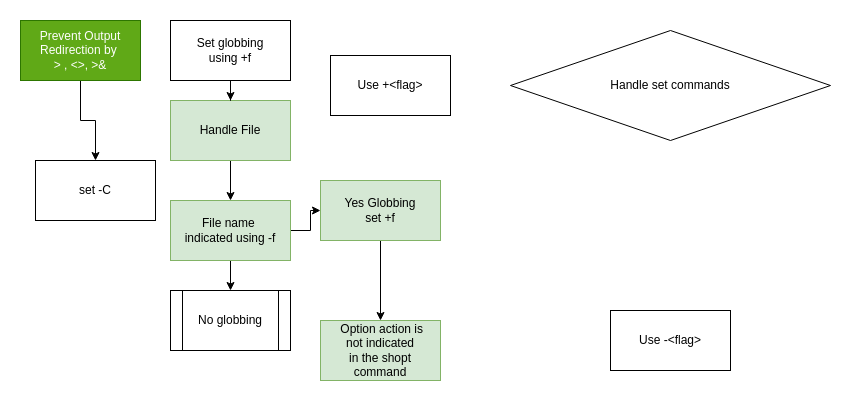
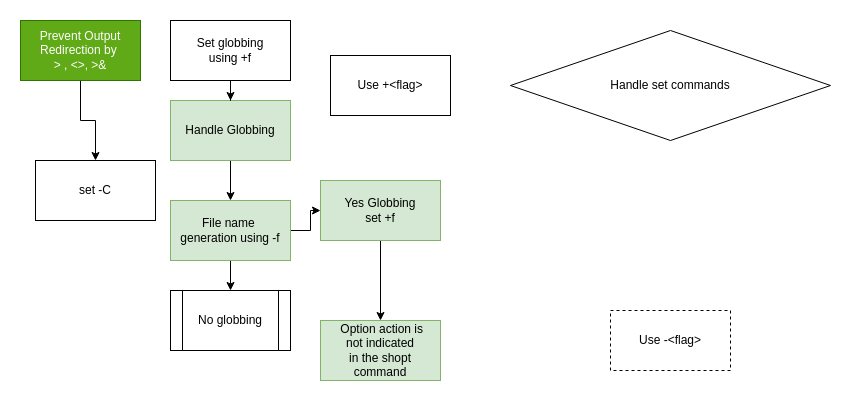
node "Handle File": label "Handle File" -> "Handle Globbing"
node "File name indicated using -f": label "File name indicated using -f" -> "File name generation using -f"
node "Use -<flag>": style solid -> dashed
